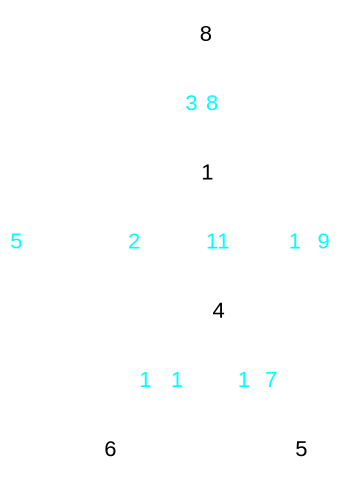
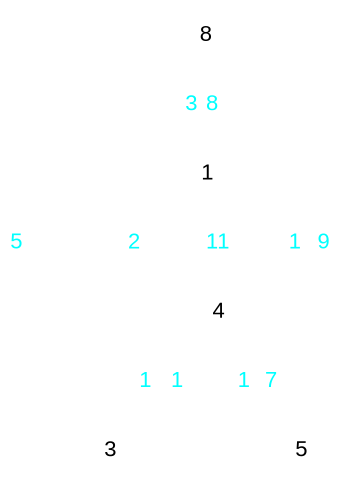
node "6": label "6" -> "3"
